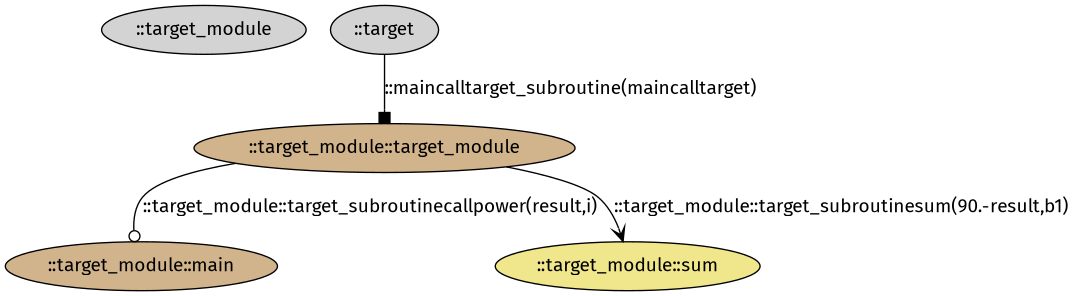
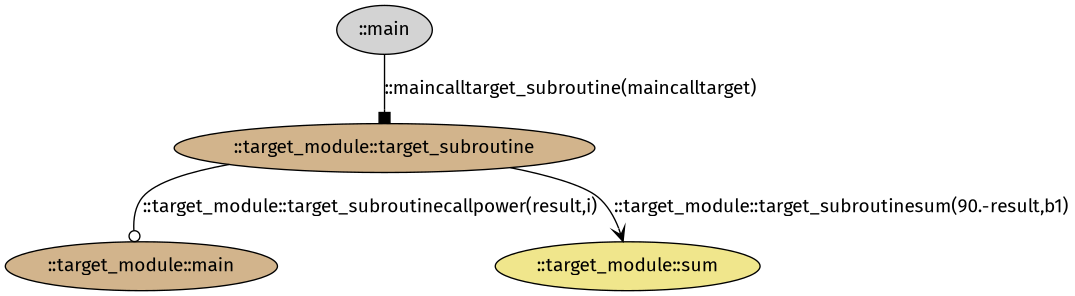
node "::target_module": removed
node "::target": label "::target" -> "::main"
node "::target_module::target_module": label "::target_module::target_module" -> "::target_module::target_subroutine"
